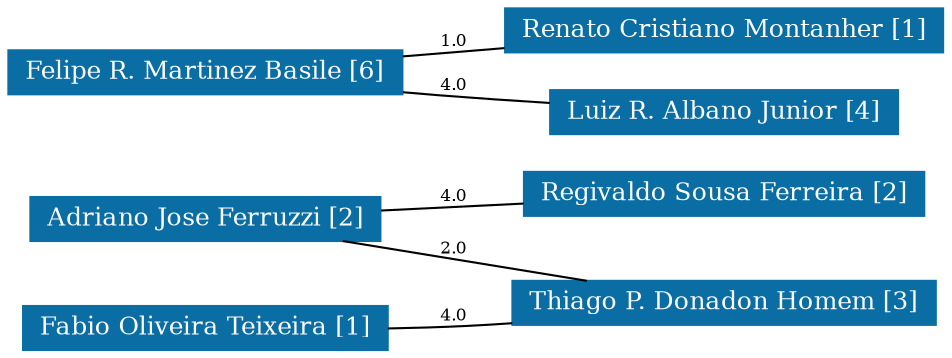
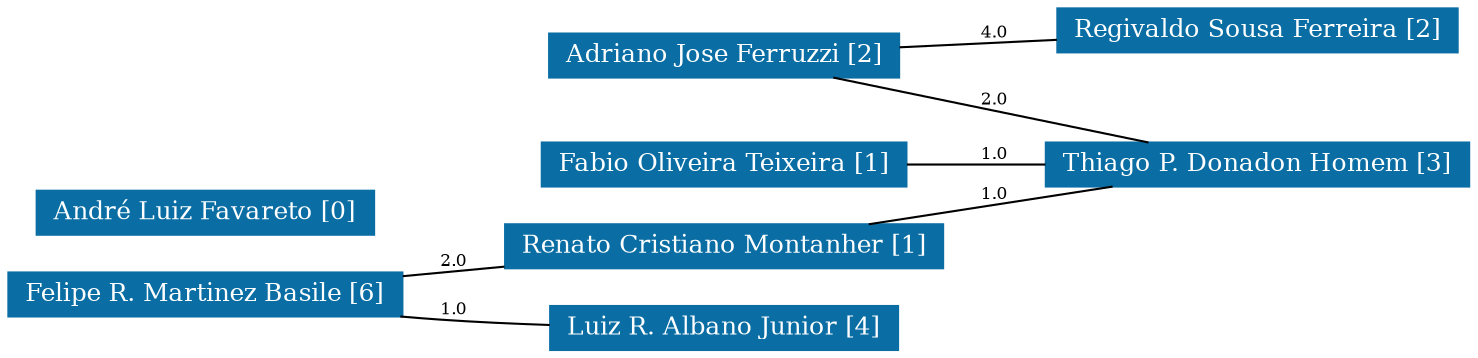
edge "Renato Cristiano Montanher [1]" -- "Felipe R. Martinez Basile [6]": label "1.0" -> "2.0"
edge "Felipe R. Martinez Basile [6]" -- "Luiz R. Albano Junior [4]": label "4.0" -> "1.0"
edge "Thiago P. Donadon Homem [3]" -- "Renato Cristiano Montanher [1]": added, label "1.0"
node "André Luiz Favareto [0]": added
edge "Thiago P. Donadon Homem [3]" -- "Fabio Oliveira Teixeira [1]": label "4.0" -> "1.0"
